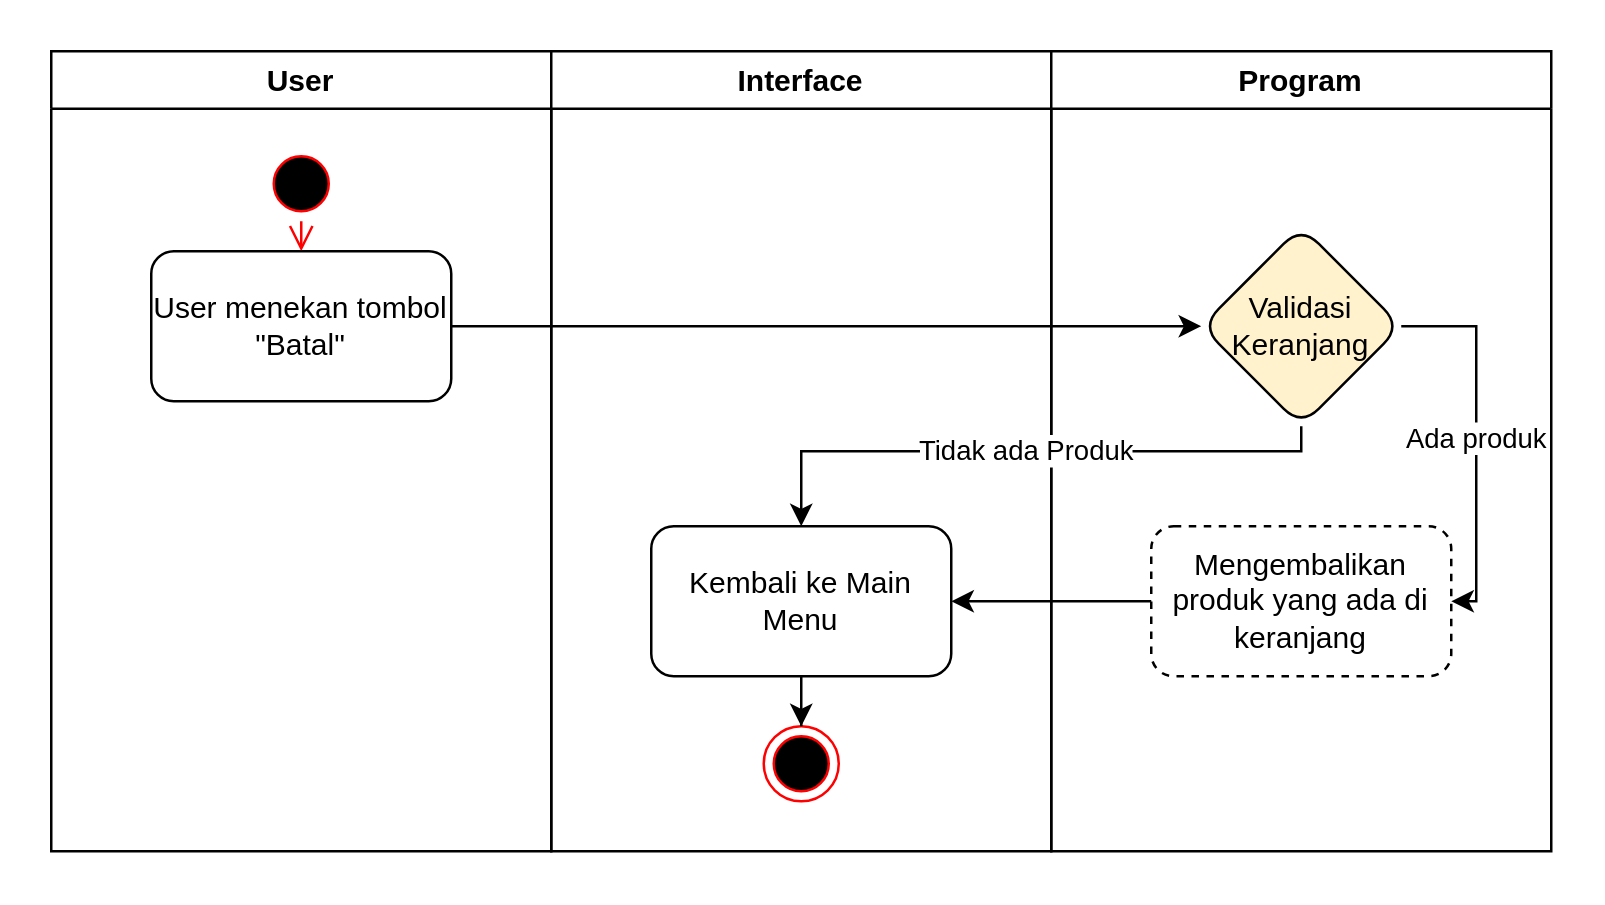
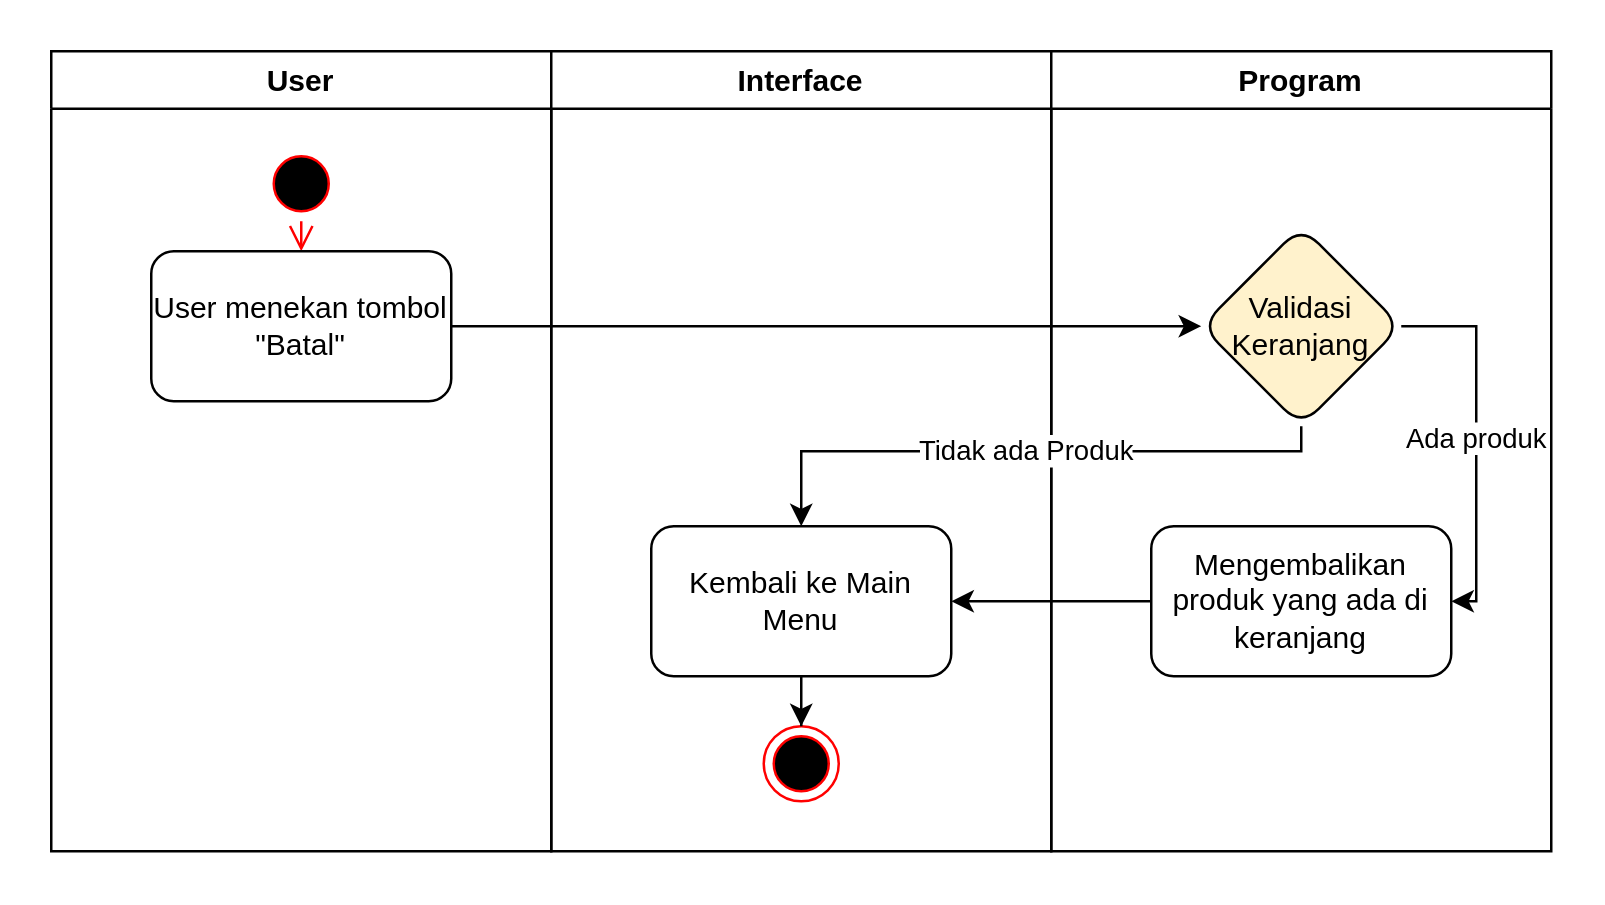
node "Mengembalikan produk yang ada di keranjang": style dashed -> solid
